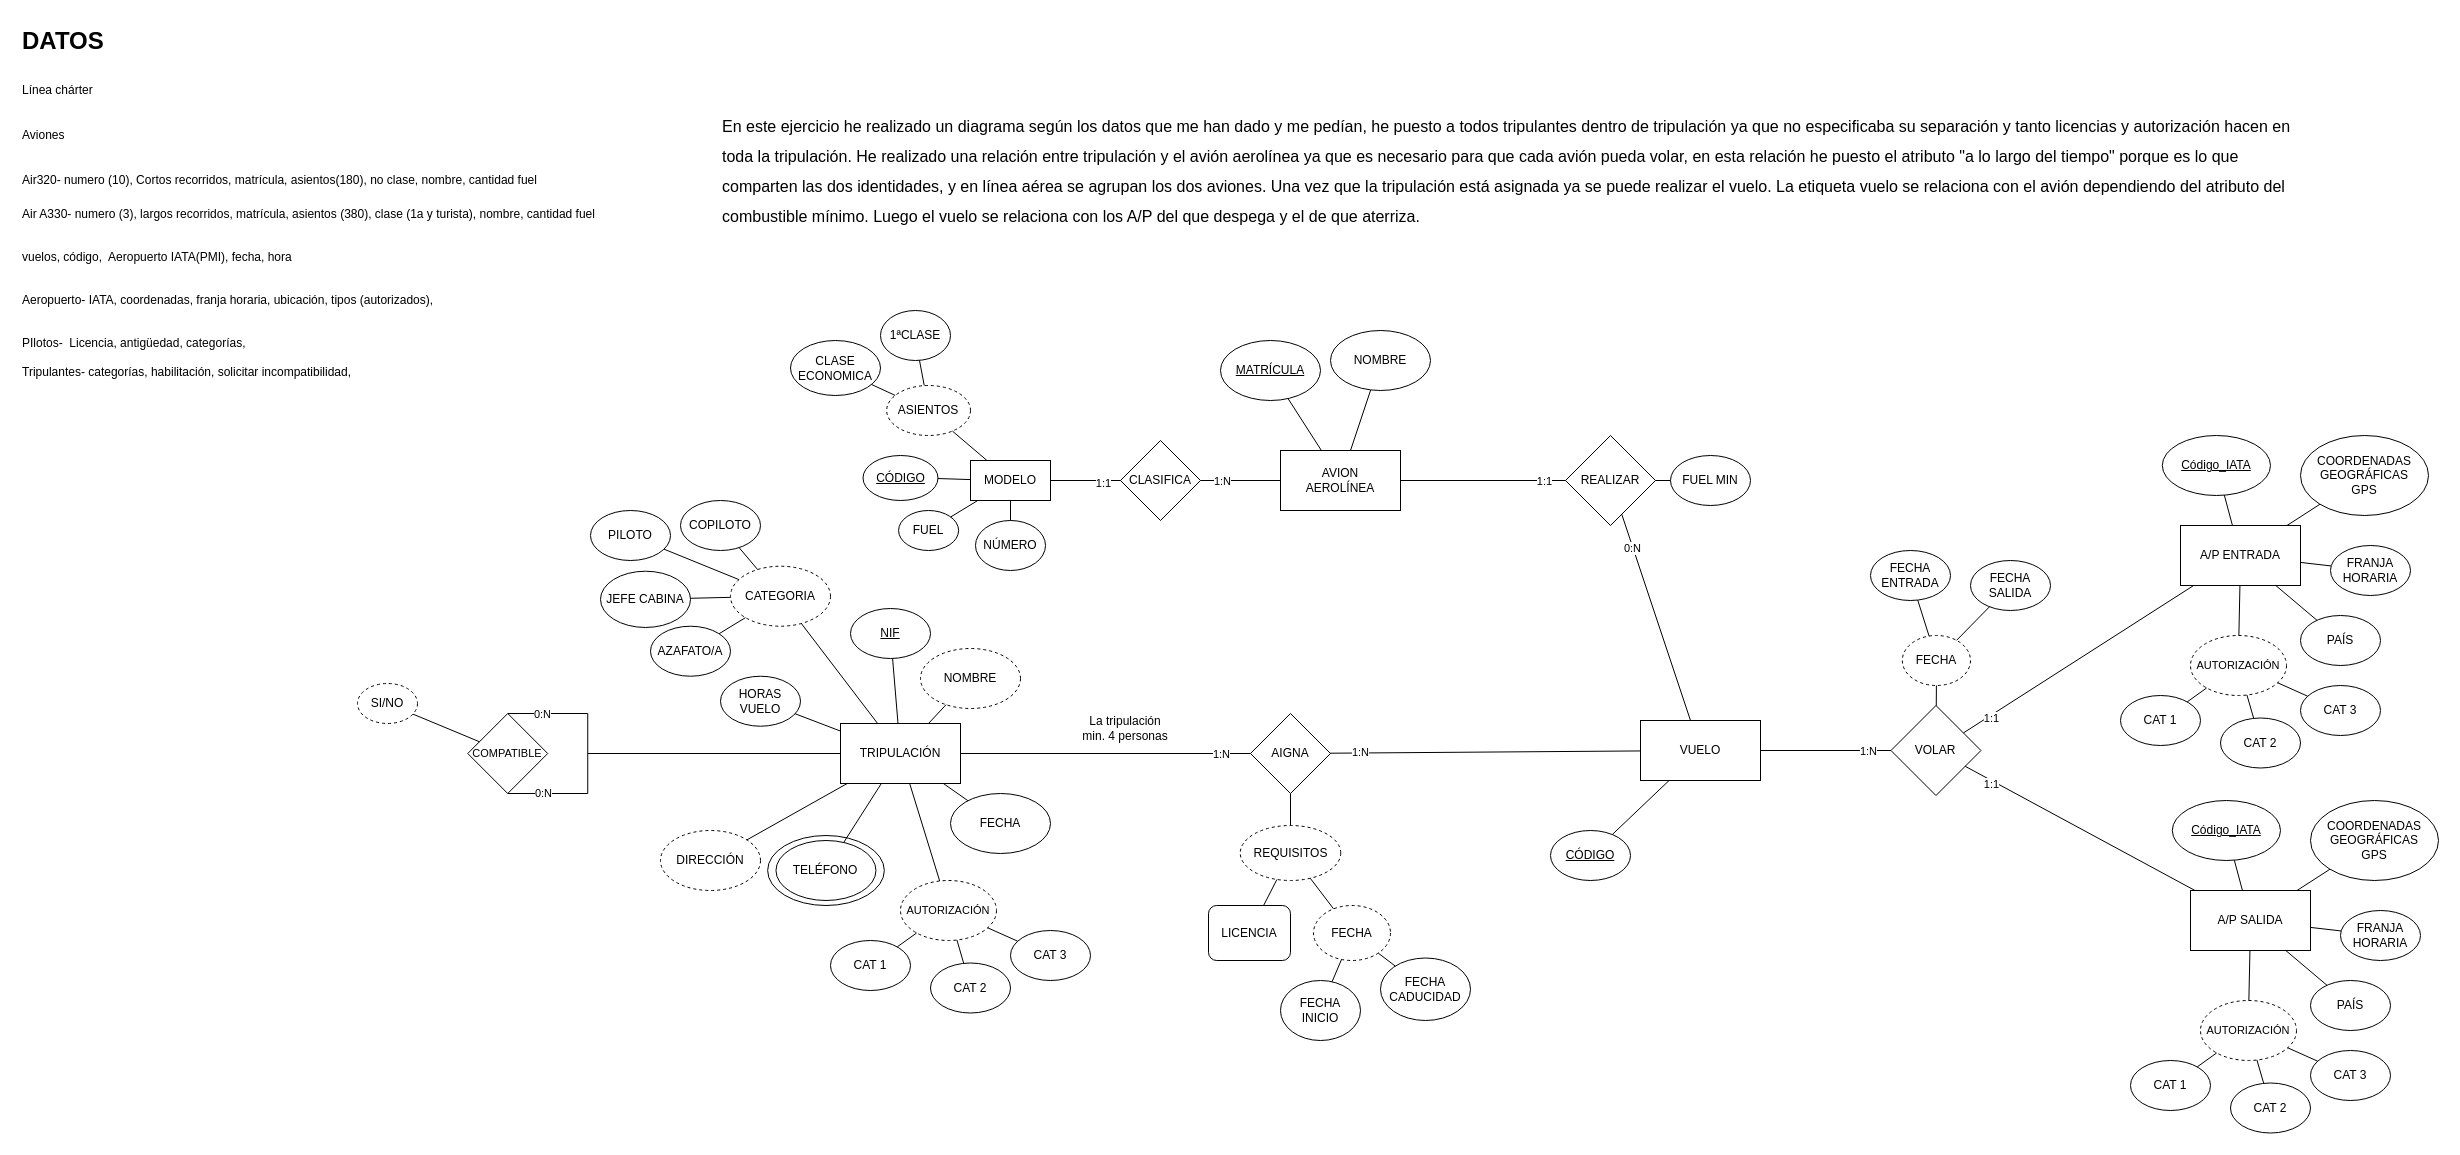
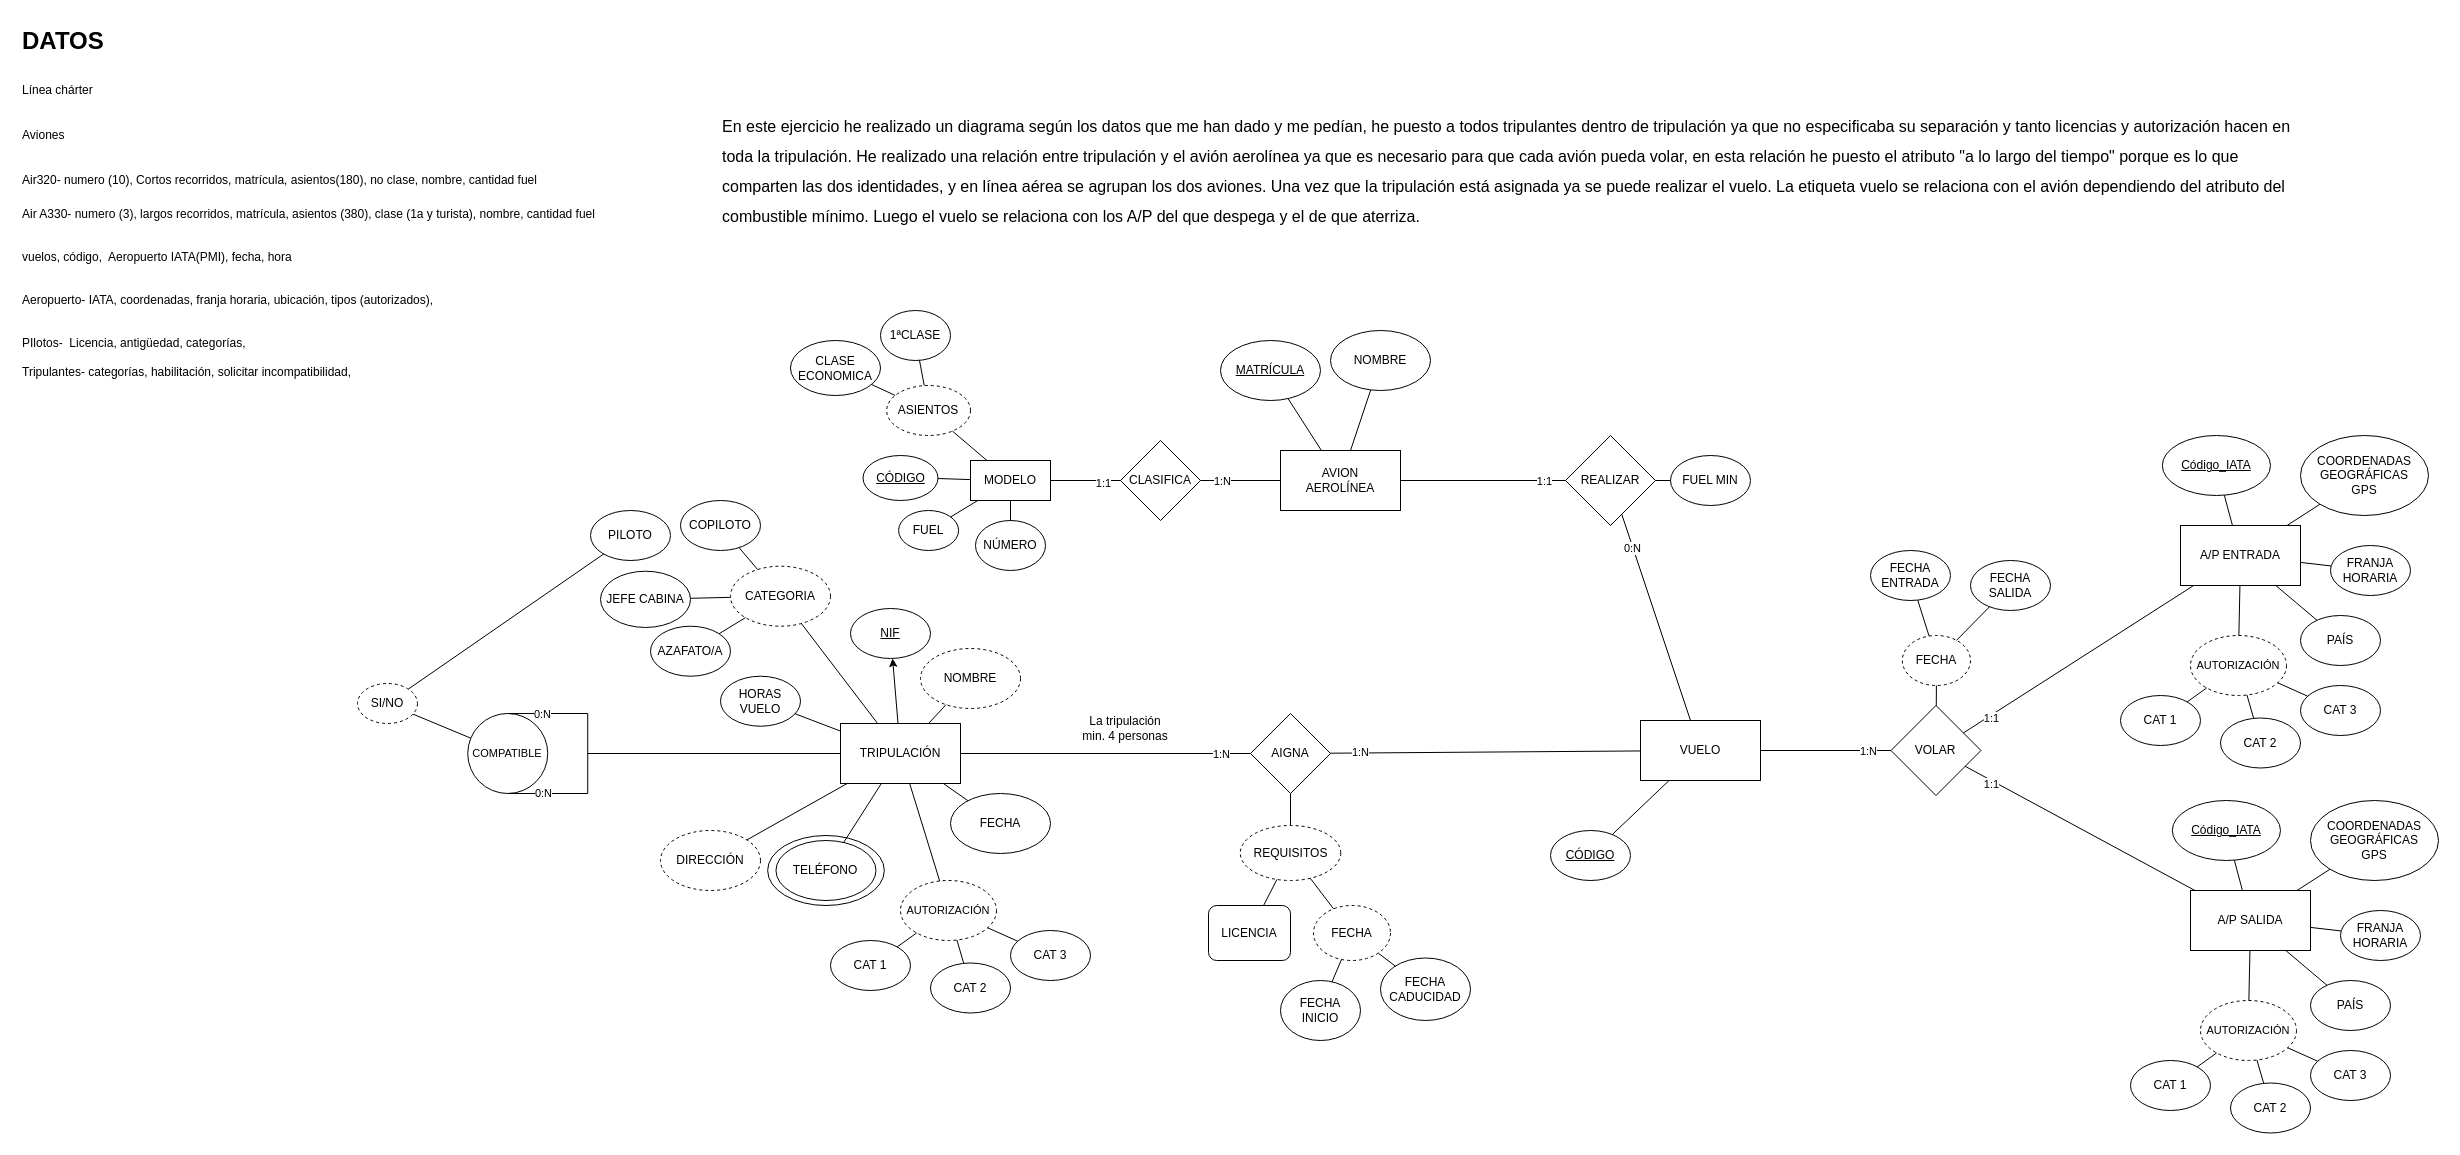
edge "PILOTO" -- "CATEGORIA": now "PILOTO" -- "SI/NO"
edge "NIF" -- "TRIPULACIÓN": arrowhead none -> classic
node "COMPATIBLE": shape diamond -> ellipse
